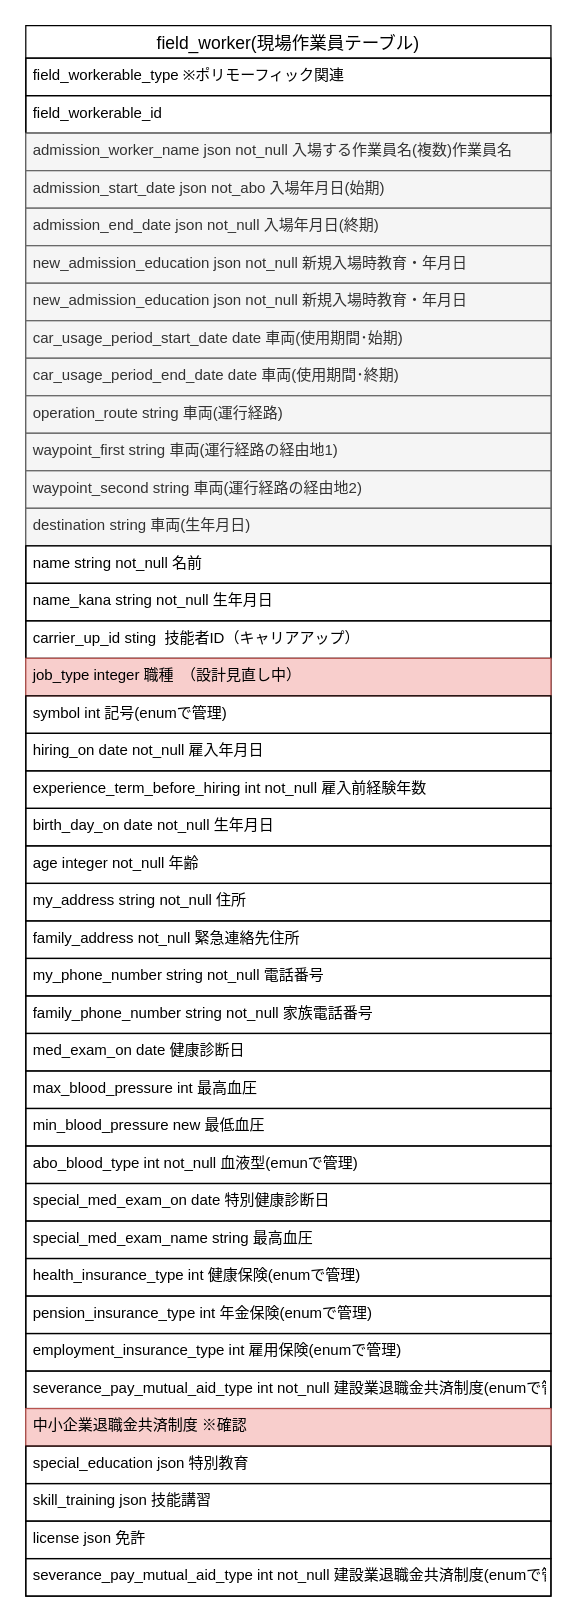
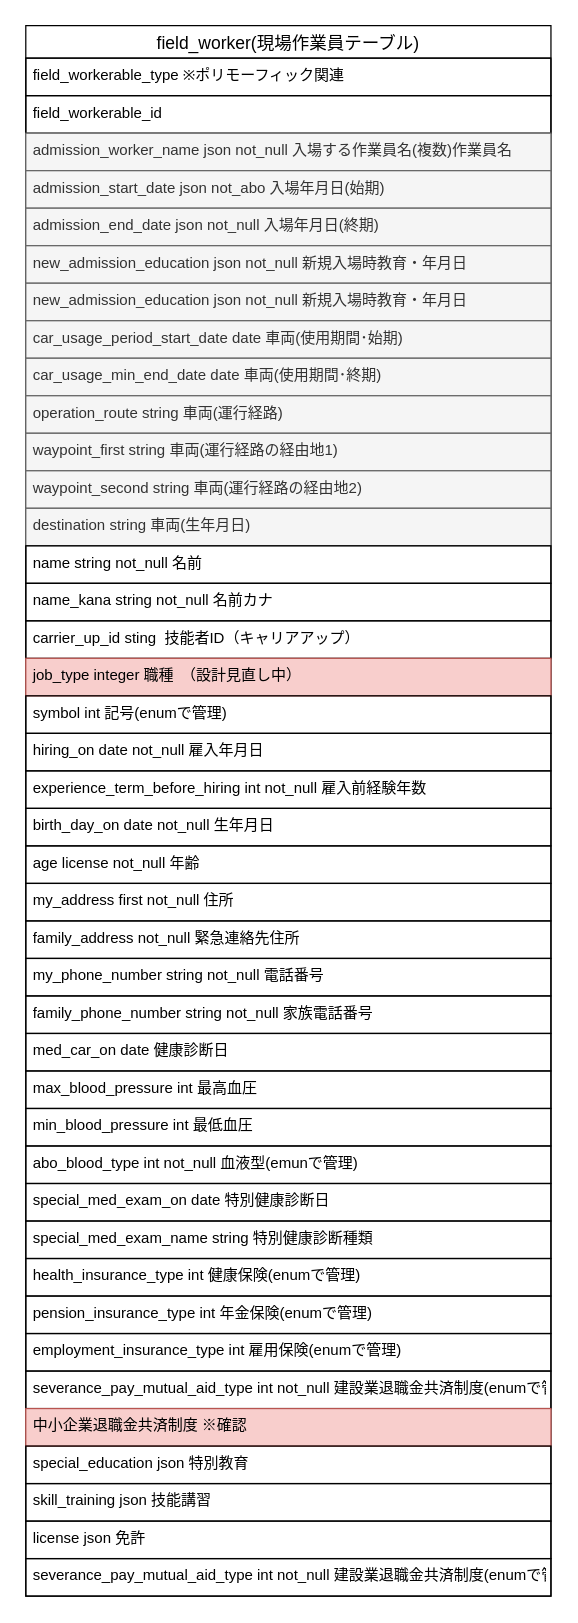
node "car_usage_period_end_date date 車両(使用期間･終期)": label "car_usage_period_end_date date 車両(使用期間･終期)" -> "car_usage_min_end_date date 車両(使用期間･終期)"
node "name_kana string not_null 生年月日": label "name_kana string not_null 生年月日" -> "name_kana string not_null 名前カナ"
node "age integer not_null 年齢": label "age integer not_null 年齢" -> "age license not_null 年齢"
node "my_address string not_null 住所": label "my_address string not_null 住所" -> "my_address first not_null 住所"
node "med_exam_on date 健康診断日": label "med_exam_on date 健康診断日" -> "med_car_on date 健康診断日"
node "min_blood_pressure new 最低血圧": label "min_blood_pressure new 最低血圧" -> "min_blood_pressure int 最低血圧"
node "special_med_exam_name string 最高血圧": label "special_med_exam_name string 最高血圧" -> "special_med_exam_name string 特別健康診断種類"
